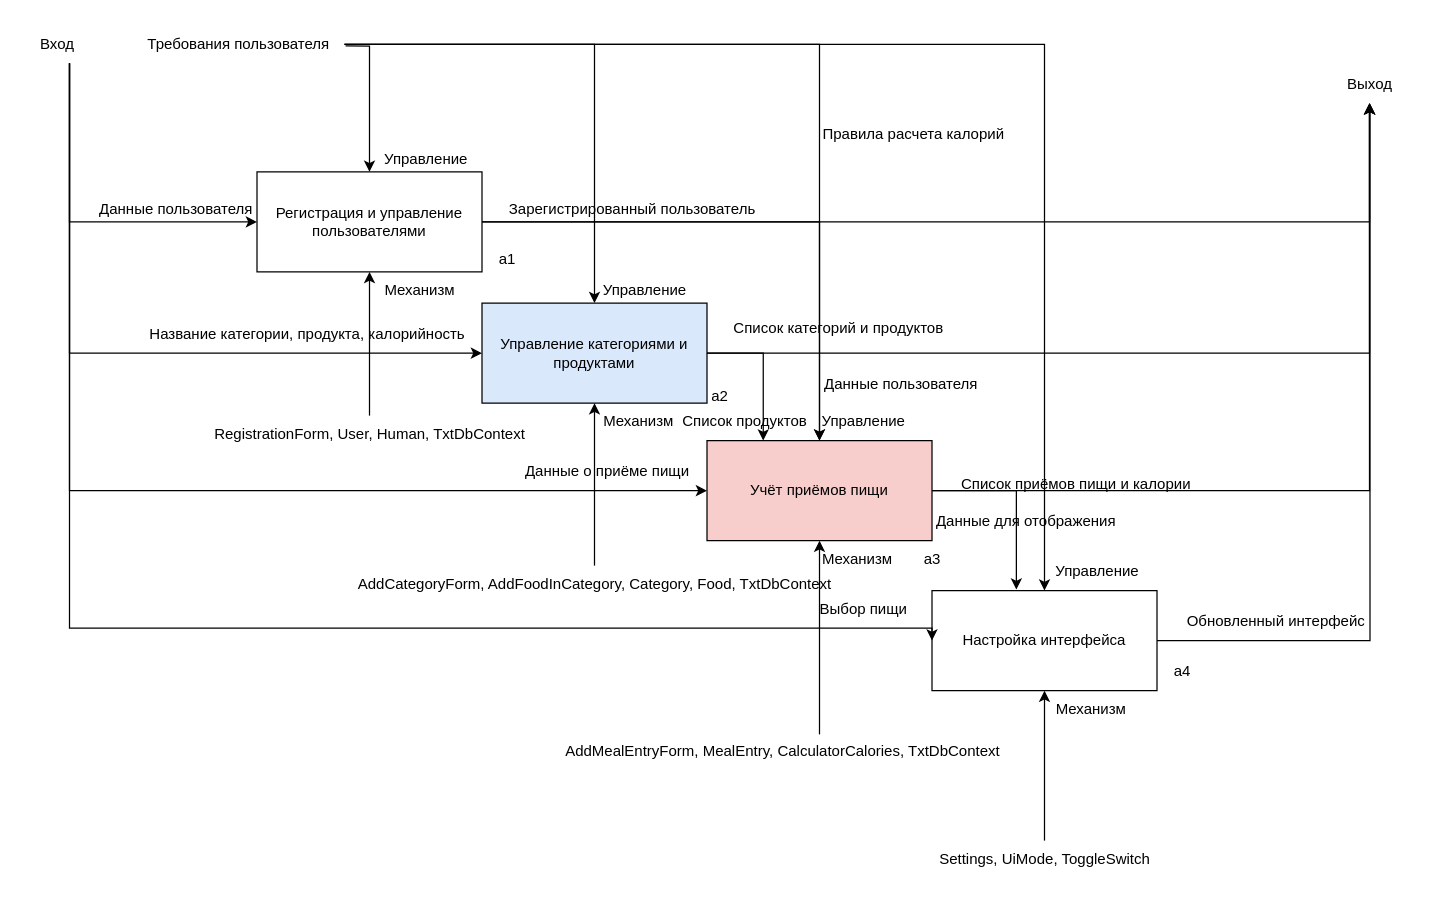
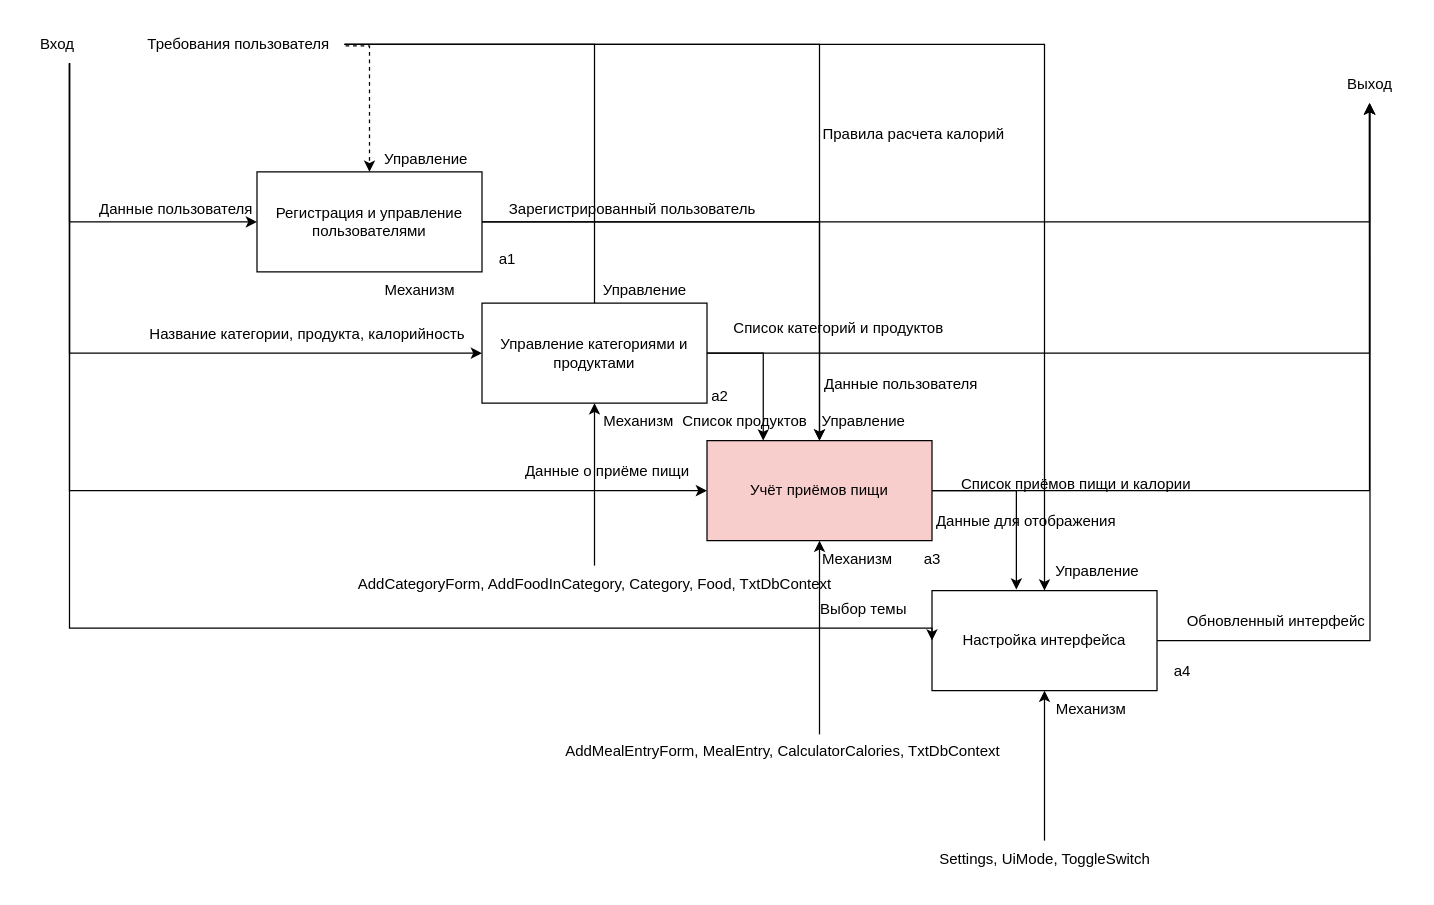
edge "Требования пользователя" -> "Регистрация и управление пользователями": style solid -> dashed
edge "Требования пользователя" -> "Управление категориями и продуктами": arrowhead classic -> none
edge "RegistrationForm, User, Human, TxtDbContext" -> "Регистрация и управление пользователями": removed
node "Управление категориями и продуктами": fillcolor #dae8fc -> #ffffff
node "RegistrationForm, User, Human, TxtDbContext": removed
node "Выбор пищи": label "Выбор пищи" -> "Выбор темы"
